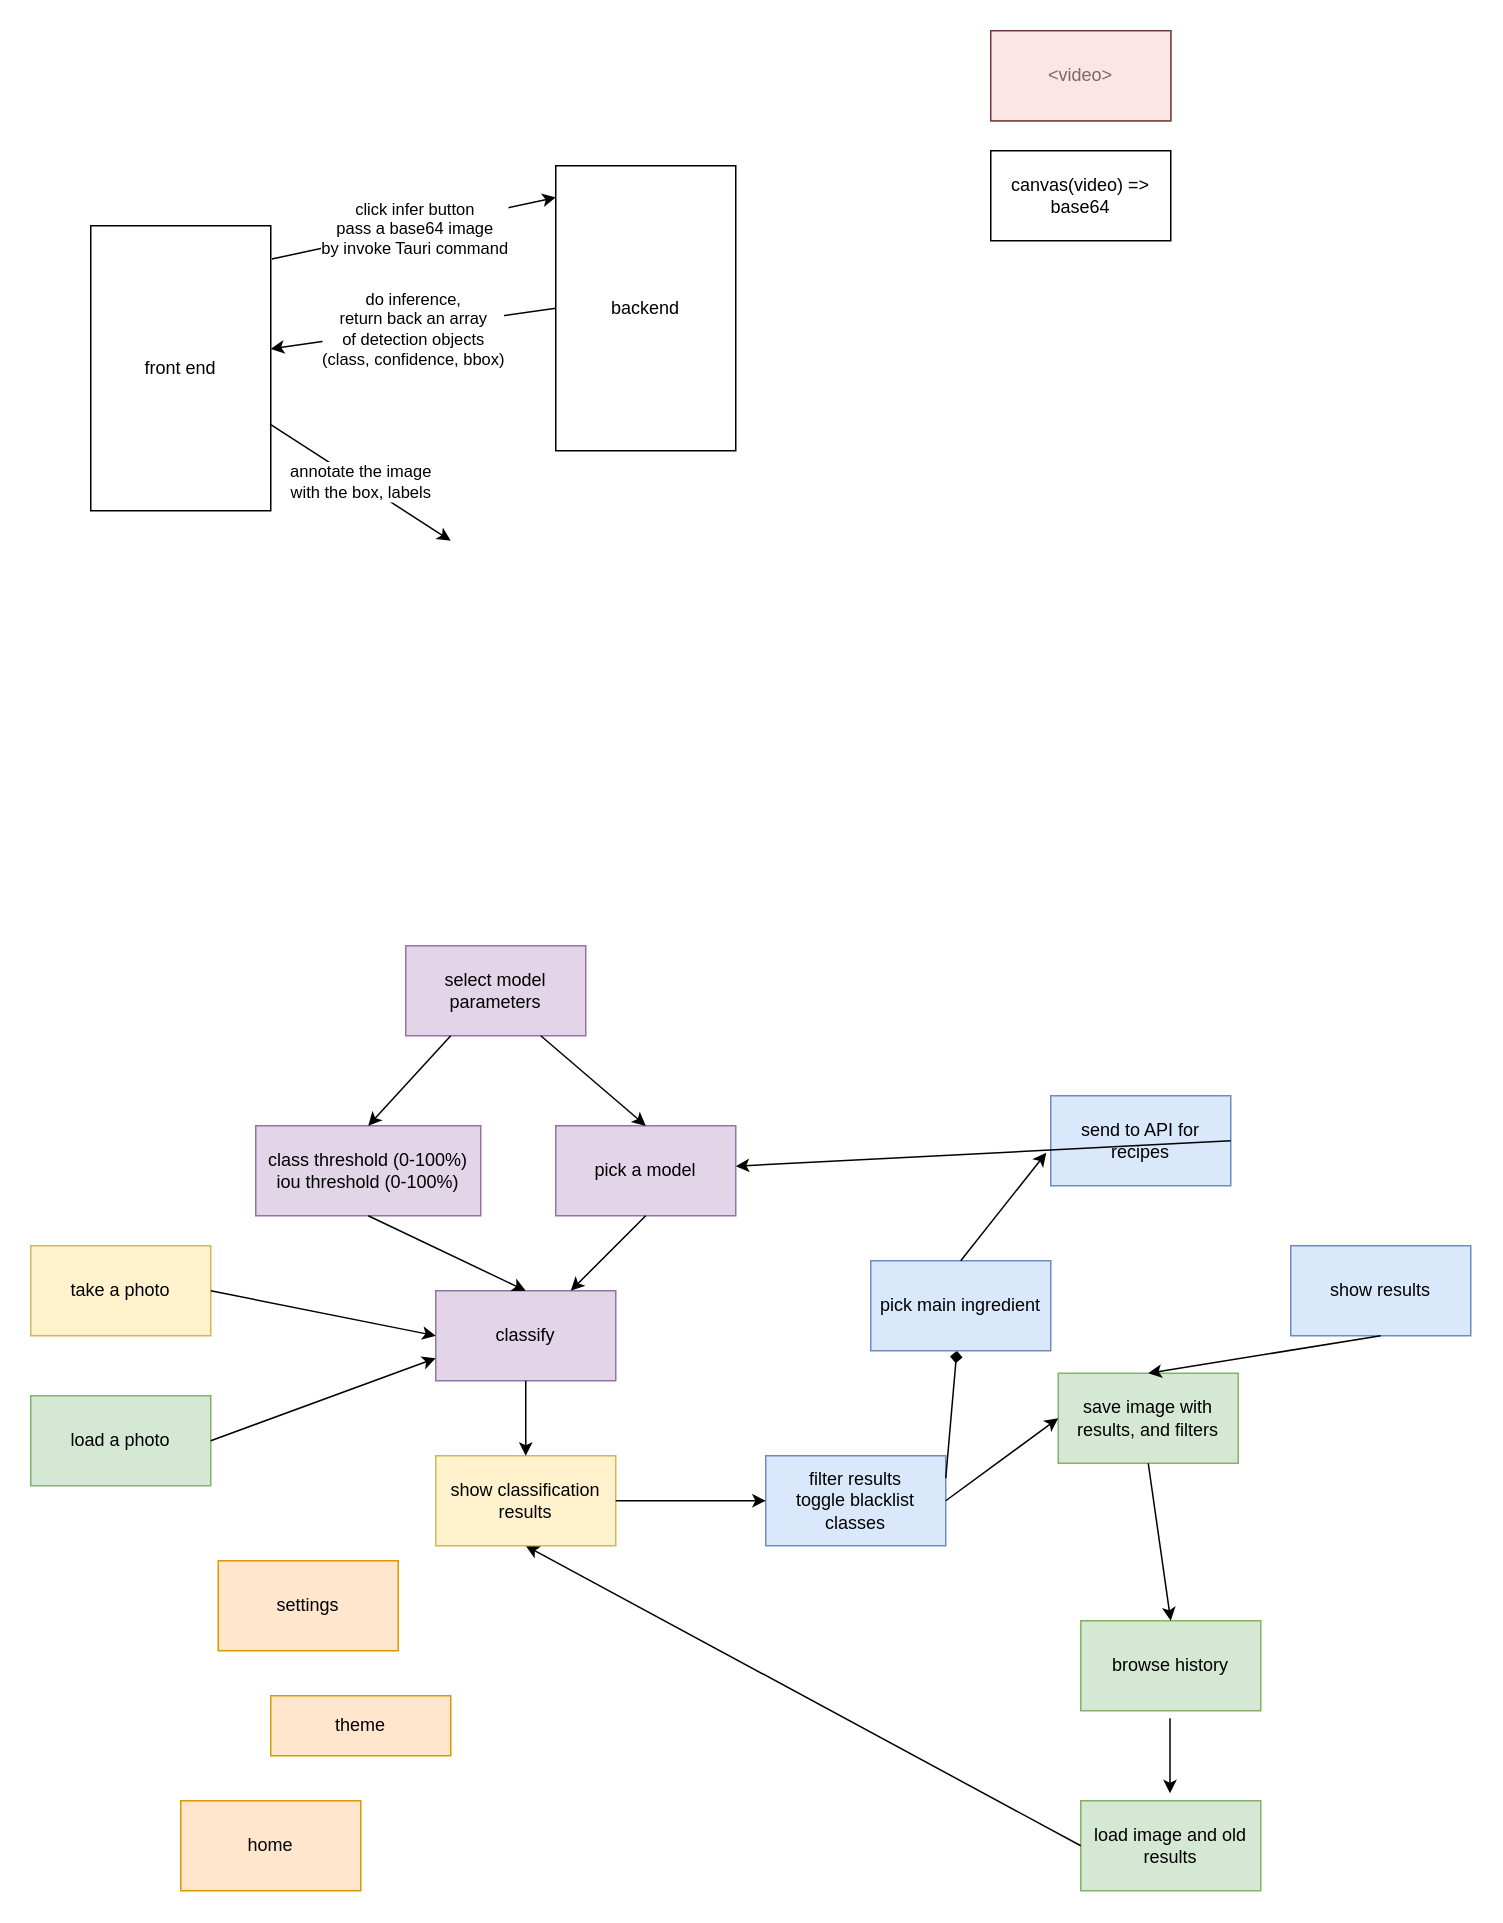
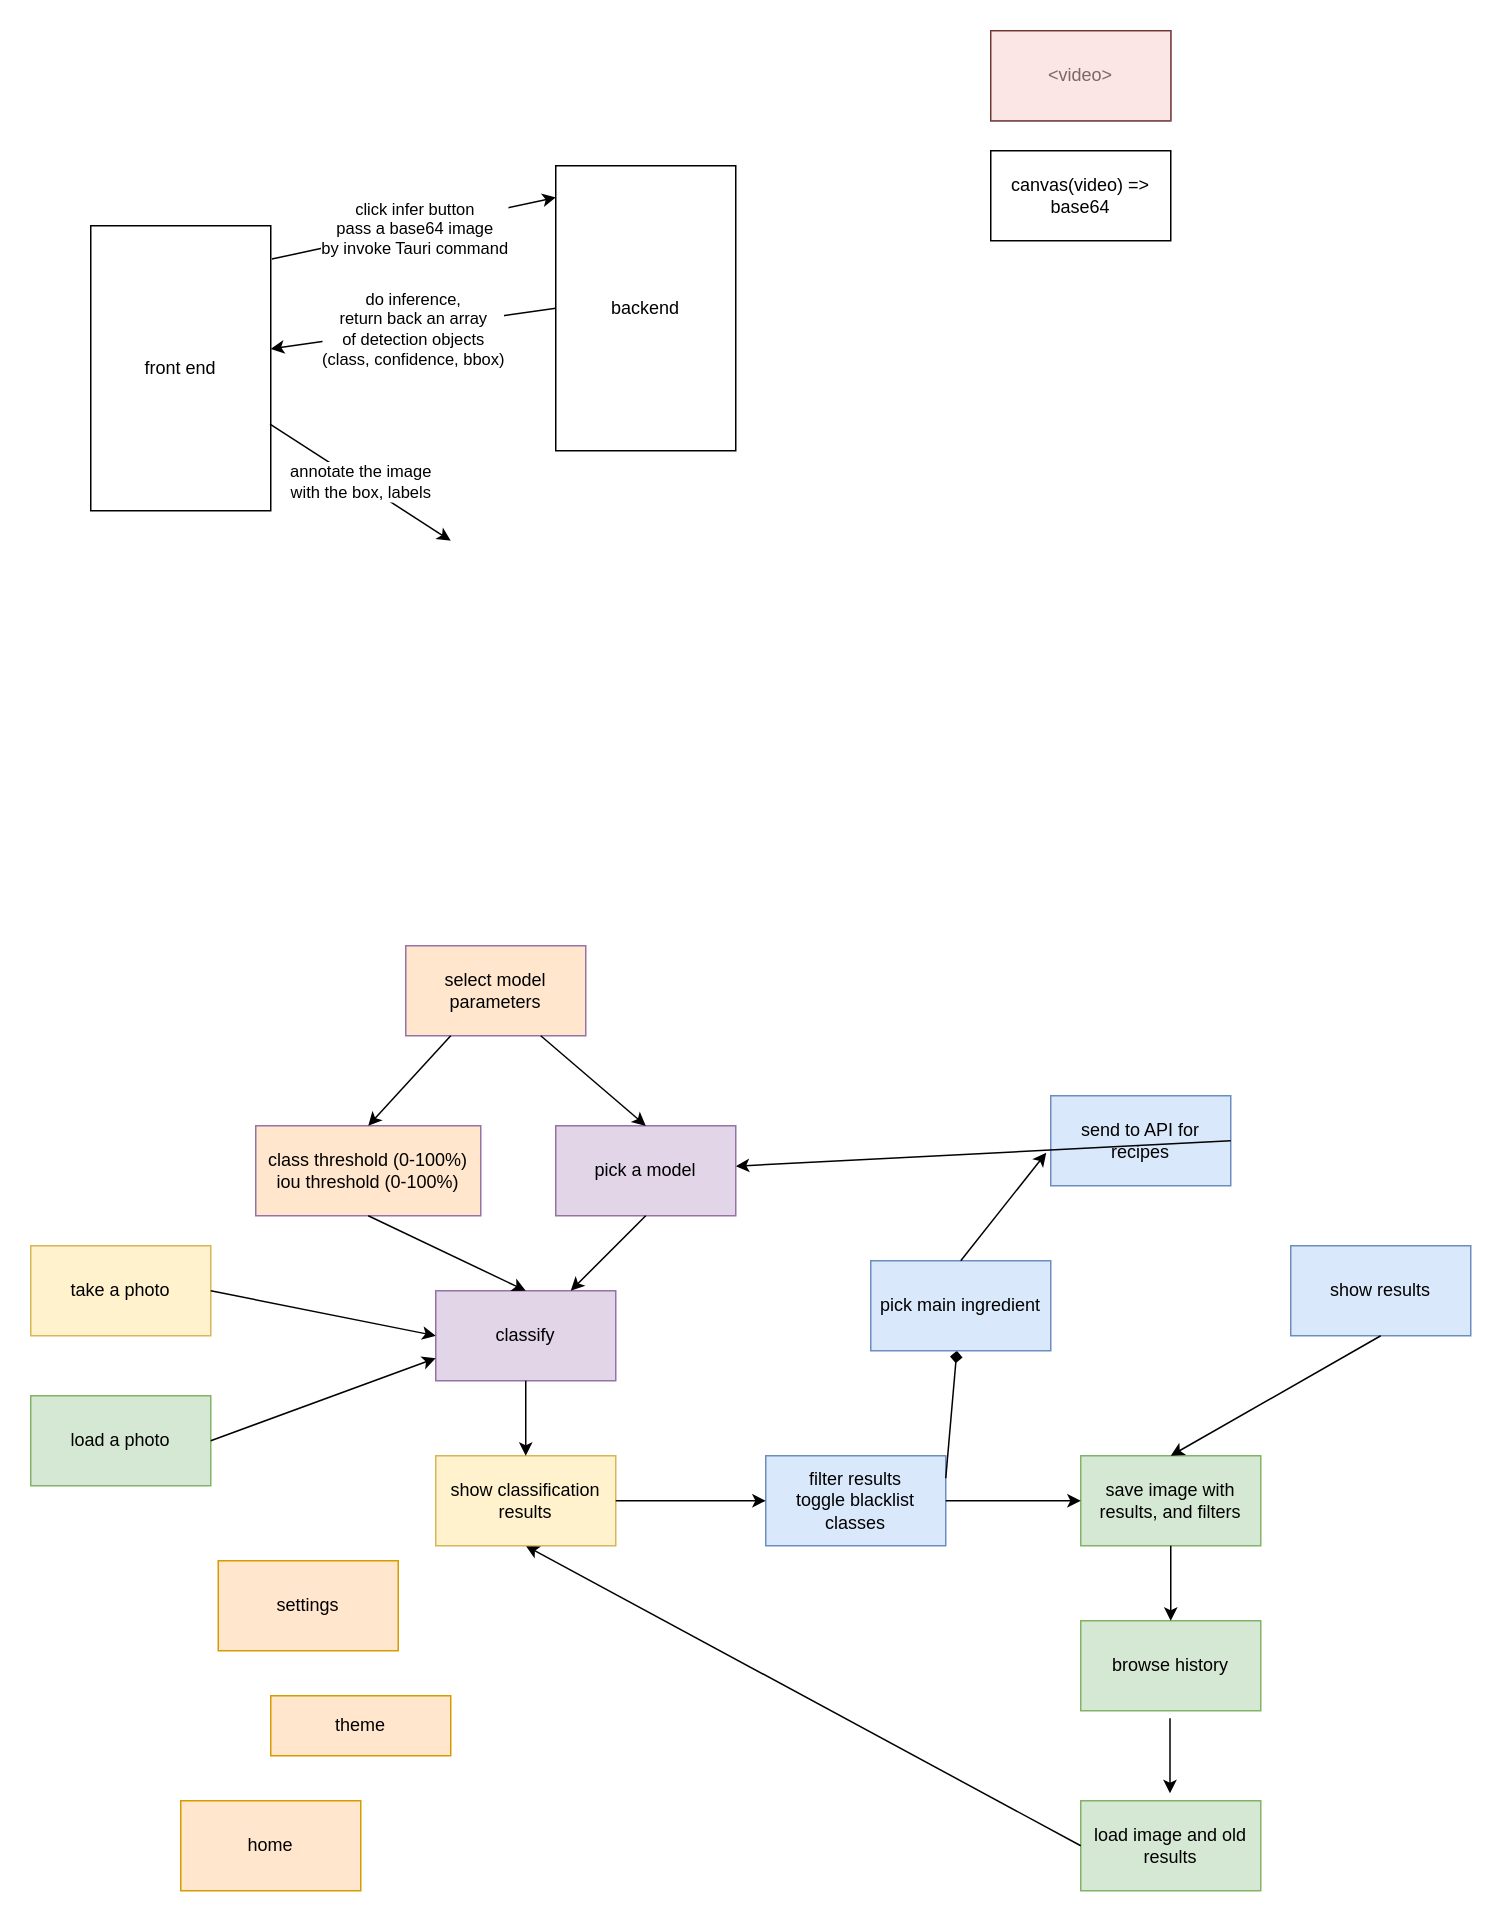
node "select model parameters": fillcolor #e1d5e7 -> #ffe6cc
node "class threshold (0-100%) iou threshold (0-100%)": fillcolor #e1d5e7 -> #ffe6cc
node "save image with results, and filters": moved (1148, 1418) -> (1171, 1501)
